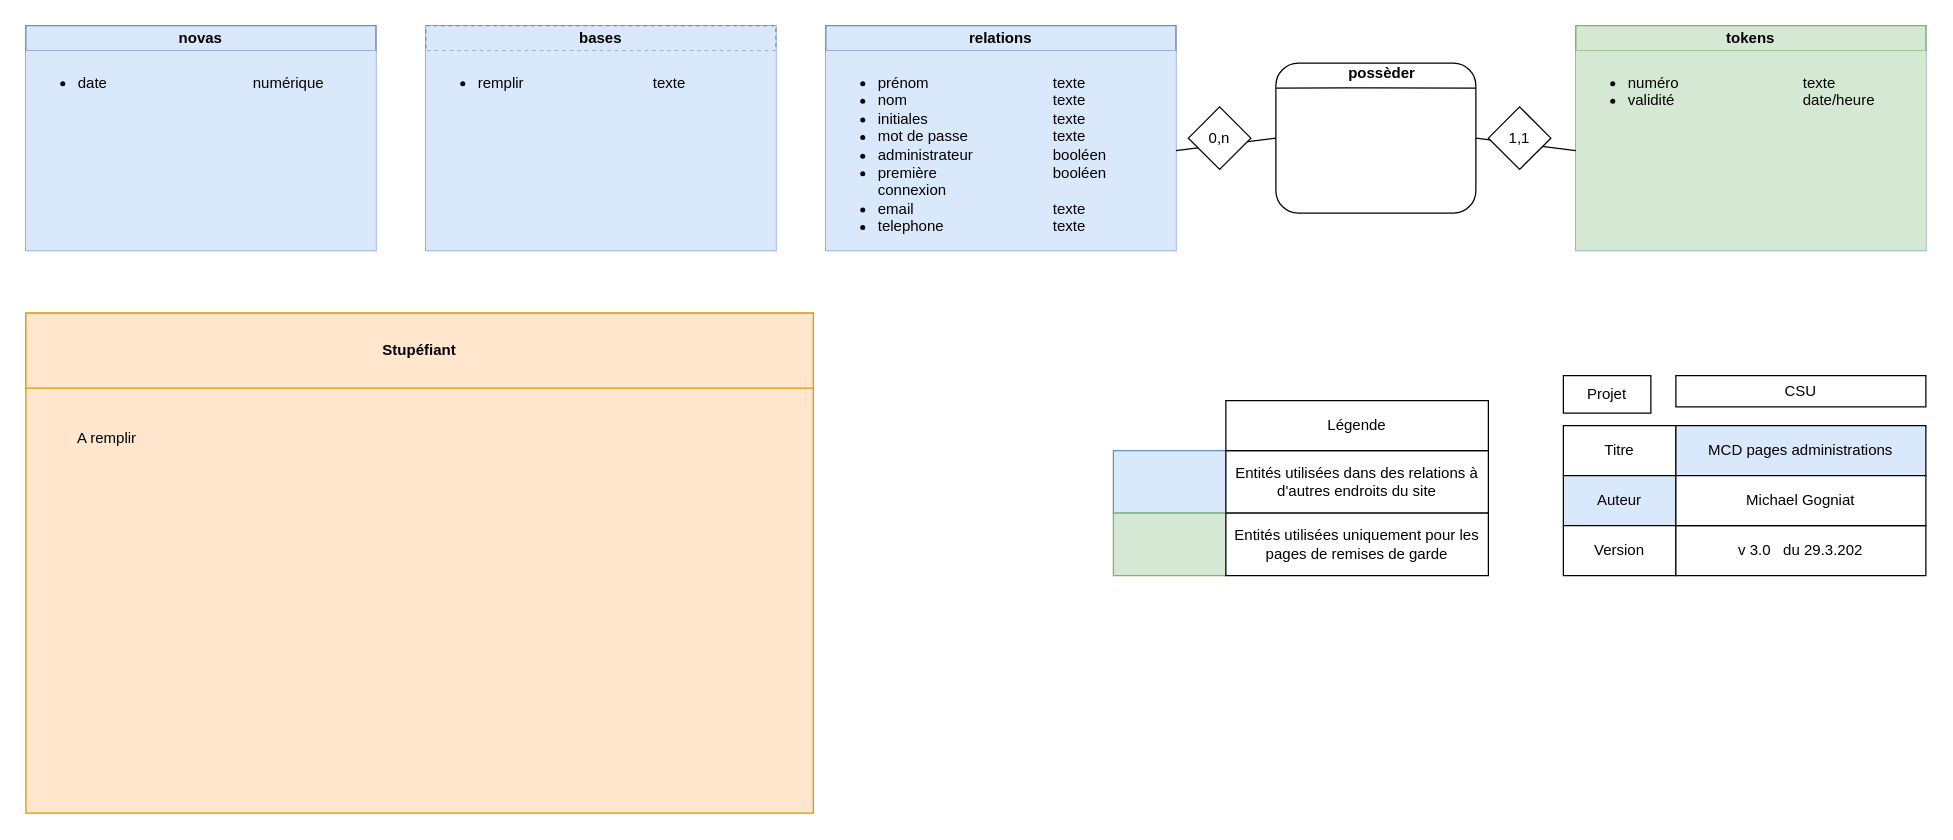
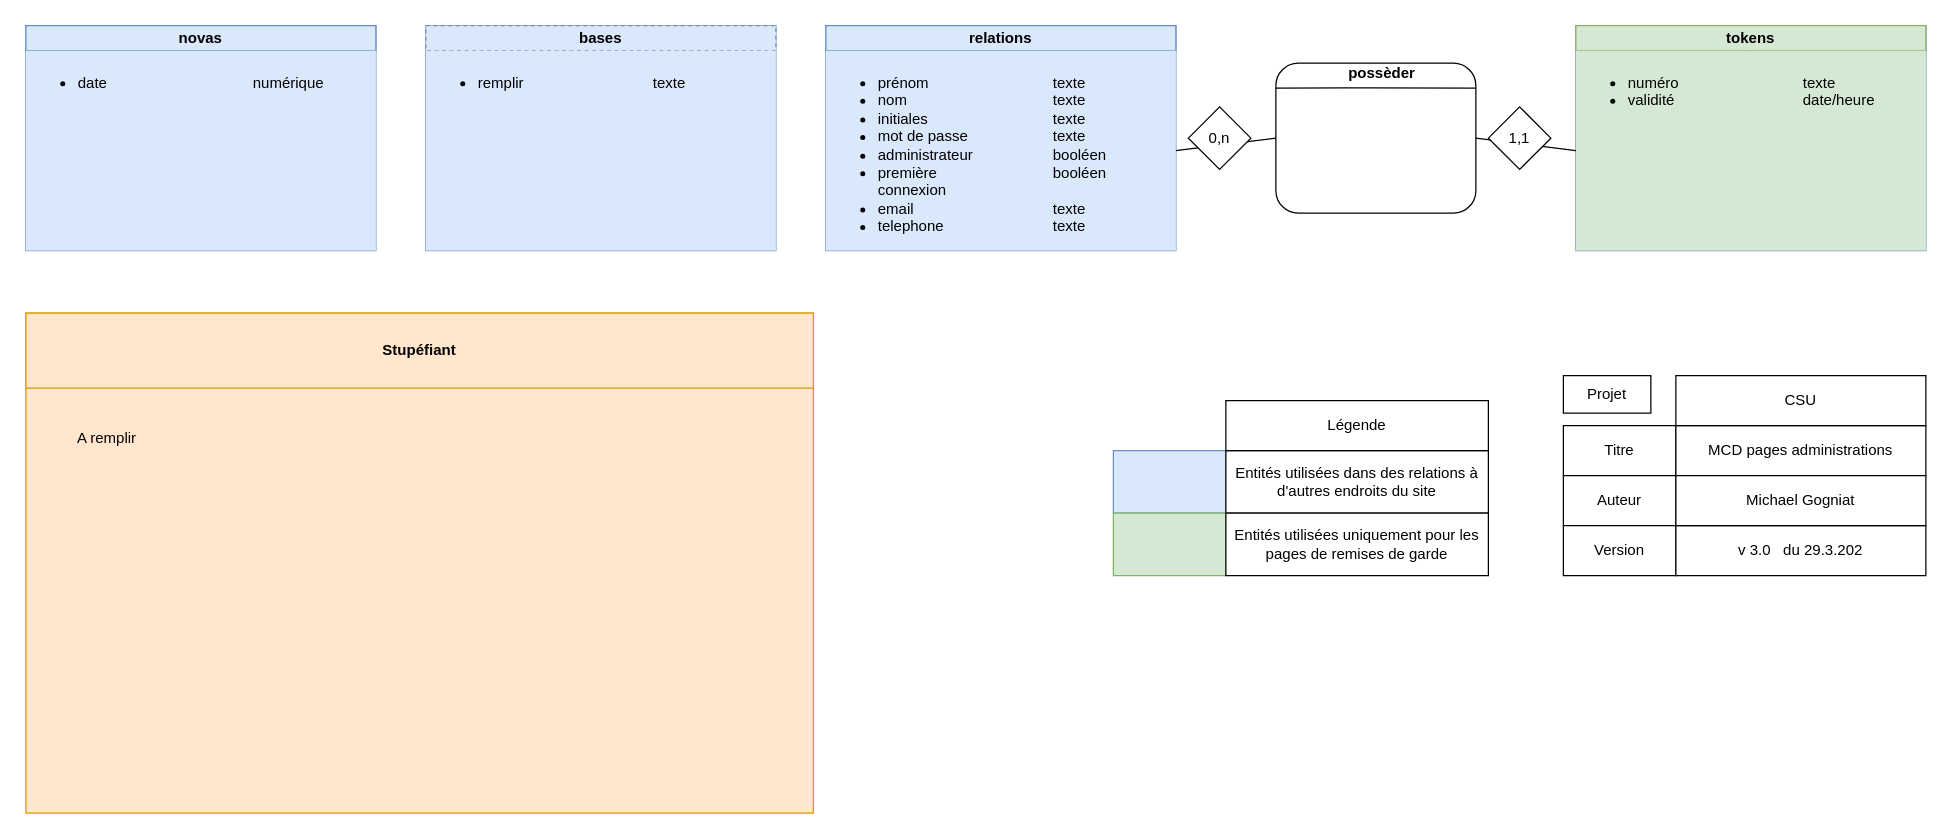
node "CSU": size 250x31 -> 250x50
node "MCD pages administrations": fillcolor #dae8fc -> #ffffff
node "Auteur": fillcolor #dae8fc -> #ffffff
